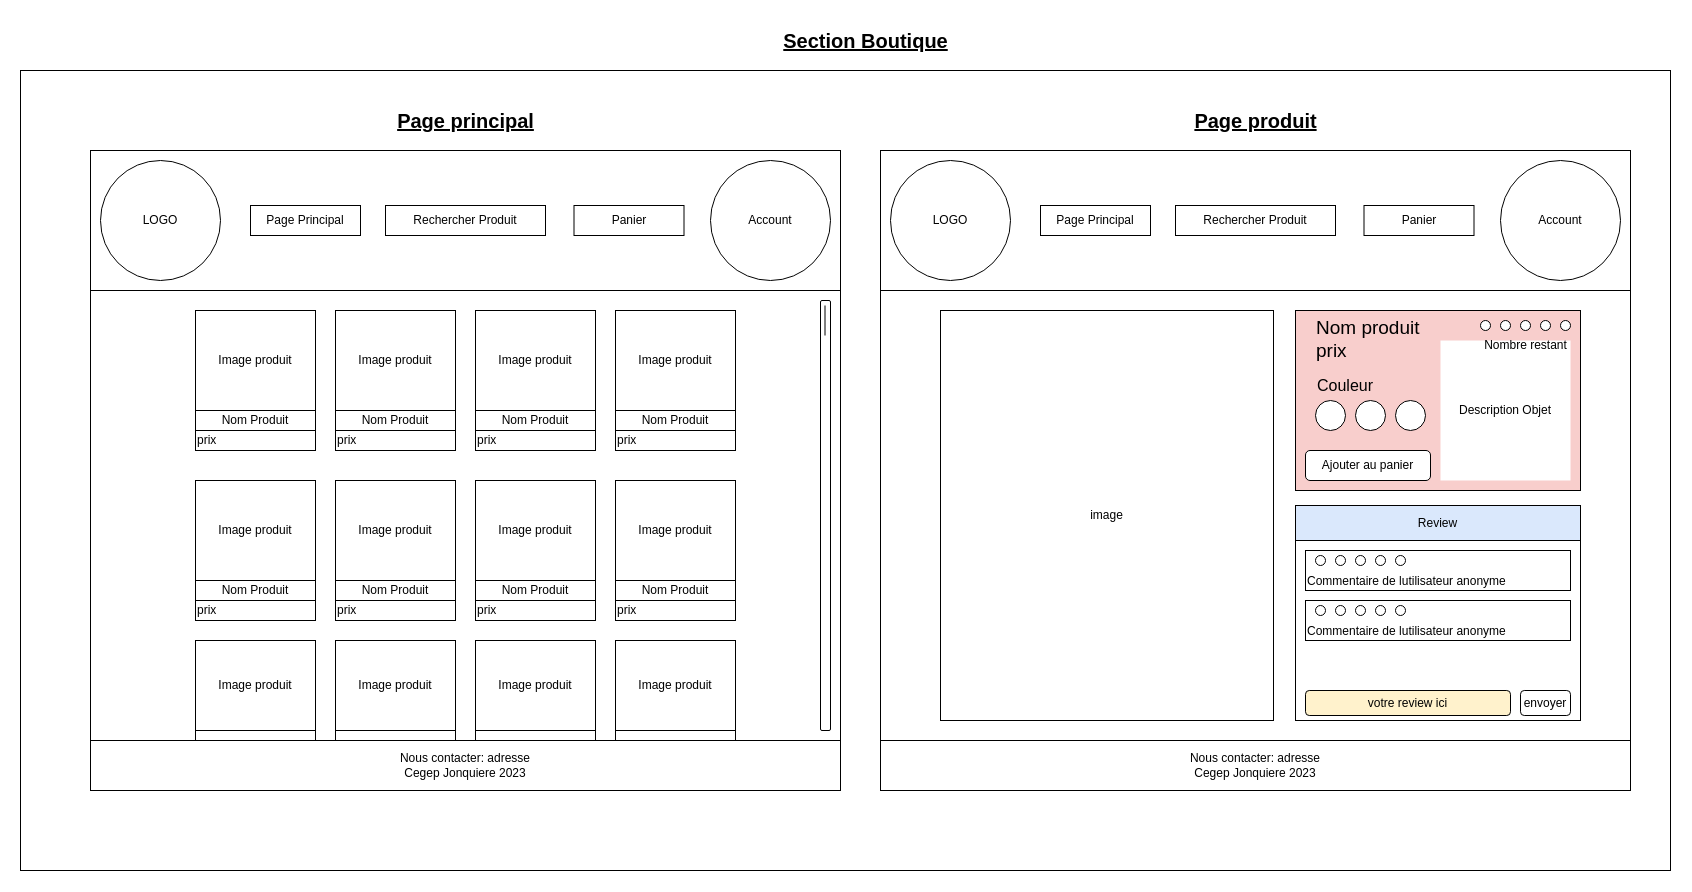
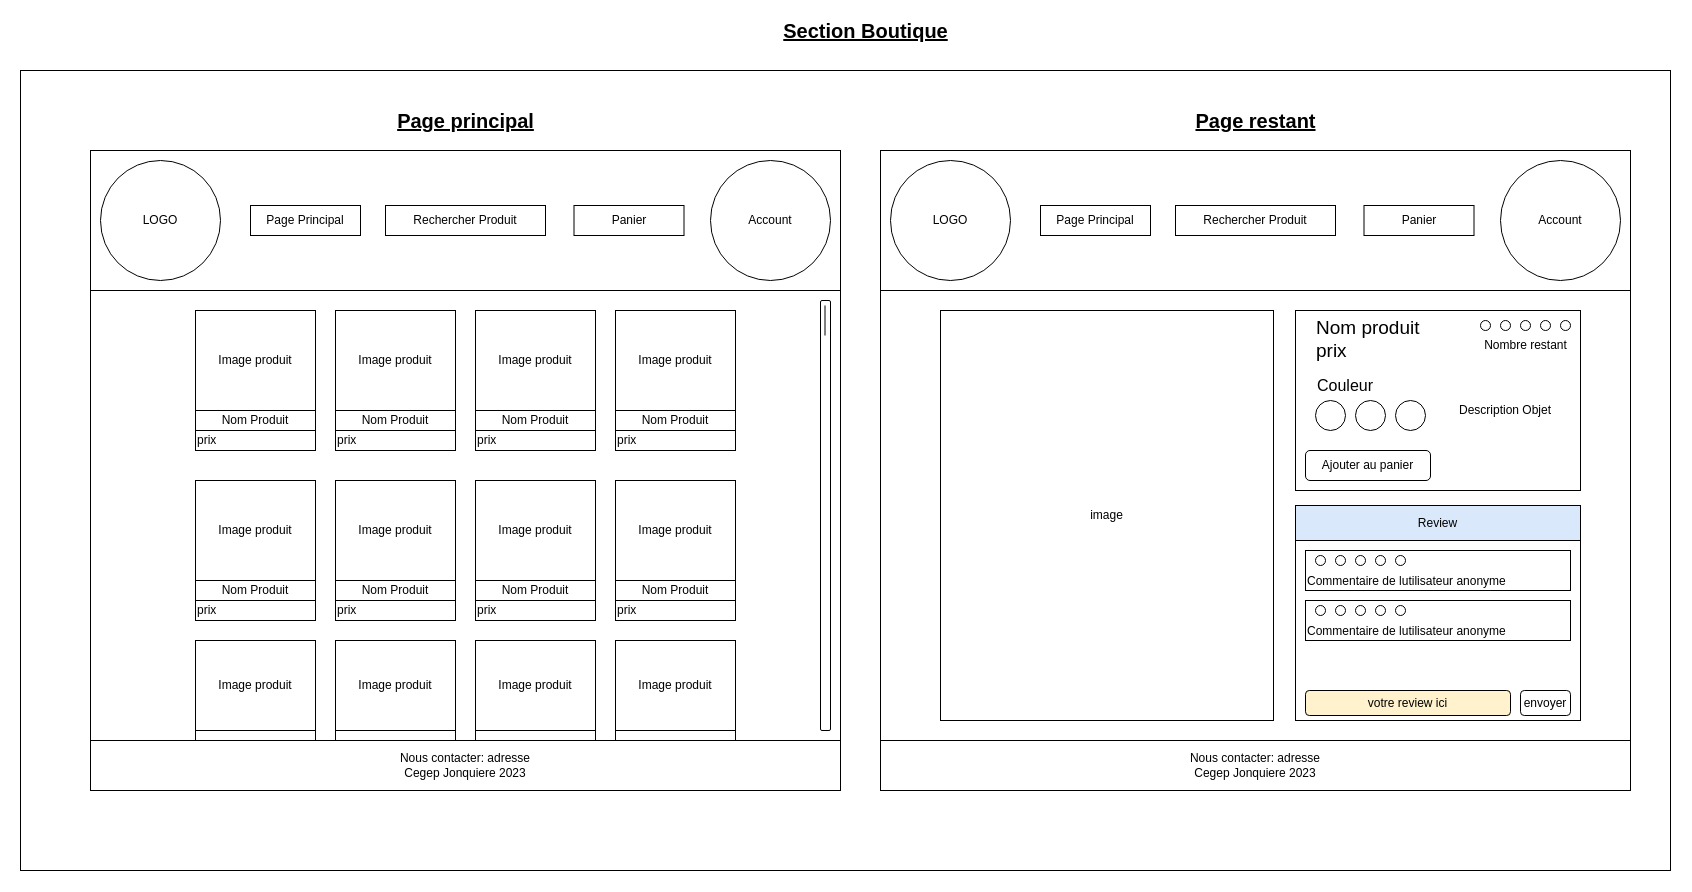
node "Section Boutique": moved (866, 41) -> (866, 31)
node "Page produit": label "Page produit" -> "Page restant"
node "Nom produit prix": fillcolor #f8cecc -> #ffffff
